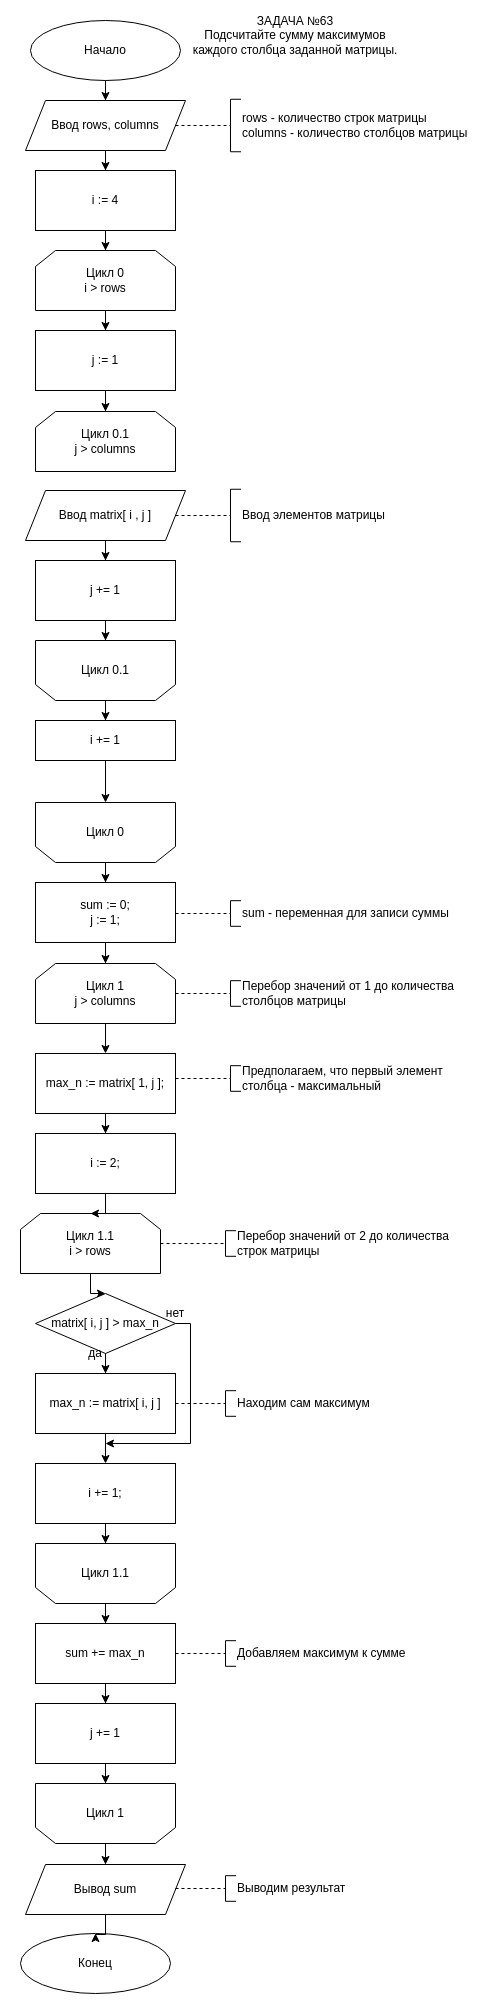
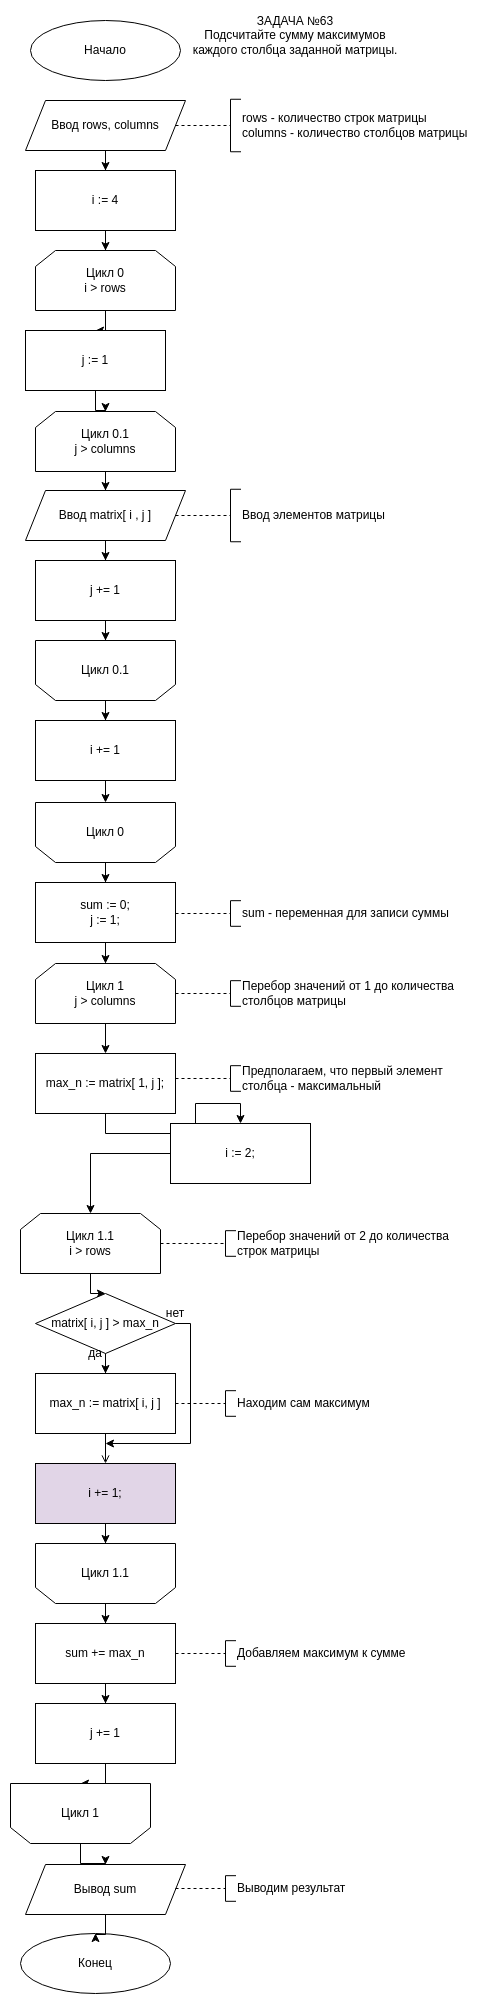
edge "Начало" -> "Ввод rows, columns": removed
node "j := 1": moved (106, 361) -> (96, 361)
edge "Цикл 0.1 j > columns" -> "Ввод matrix[ i , j ]": added
node "i += 1": size 140x40 -> 140x60
node "i := 2;": moved (106, 1164) -> (241, 1154)
edge "max_n := matrix[ i, j ]" -> "i += 1;": arrowhead classic -> open
node "i += 1;": fillcolor #ffffff -> #e1d5e7
node "Цикл 1": moved (106, 1814) -> (81, 1814)
